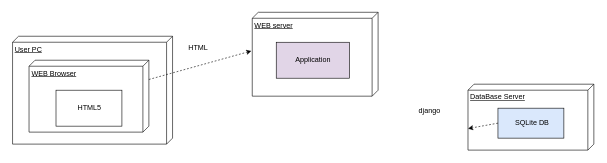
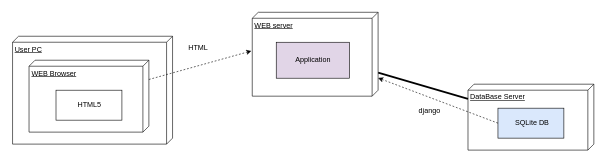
edge "WEB server" -- "DataBase Server": added
node "HTML5": size 66x36 -> 66x30
edge "SQLite DB" -> "DataBase Server": now "SQLite DB" -> "WEB server"
